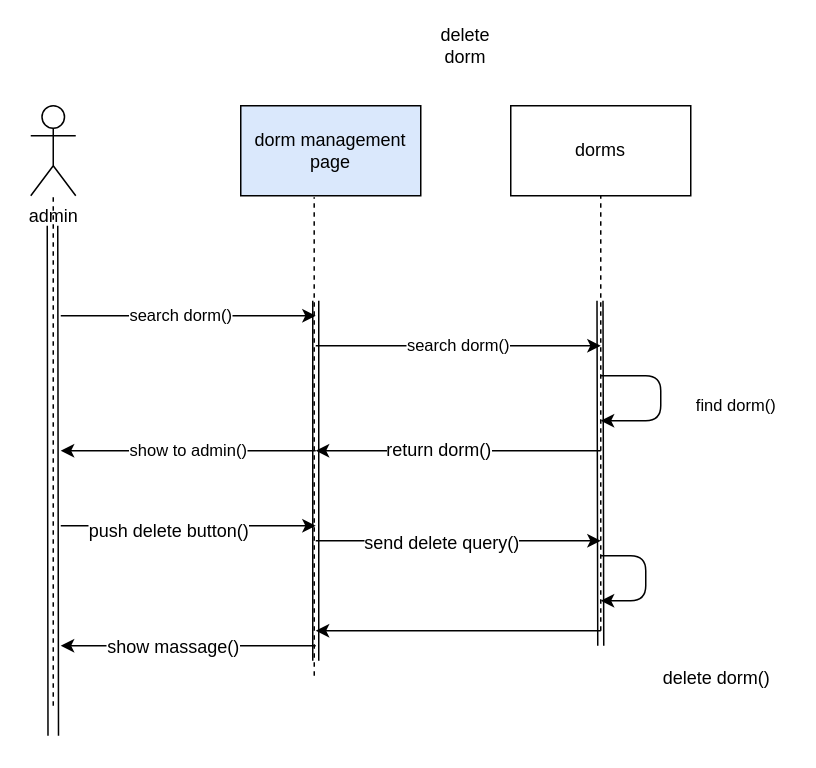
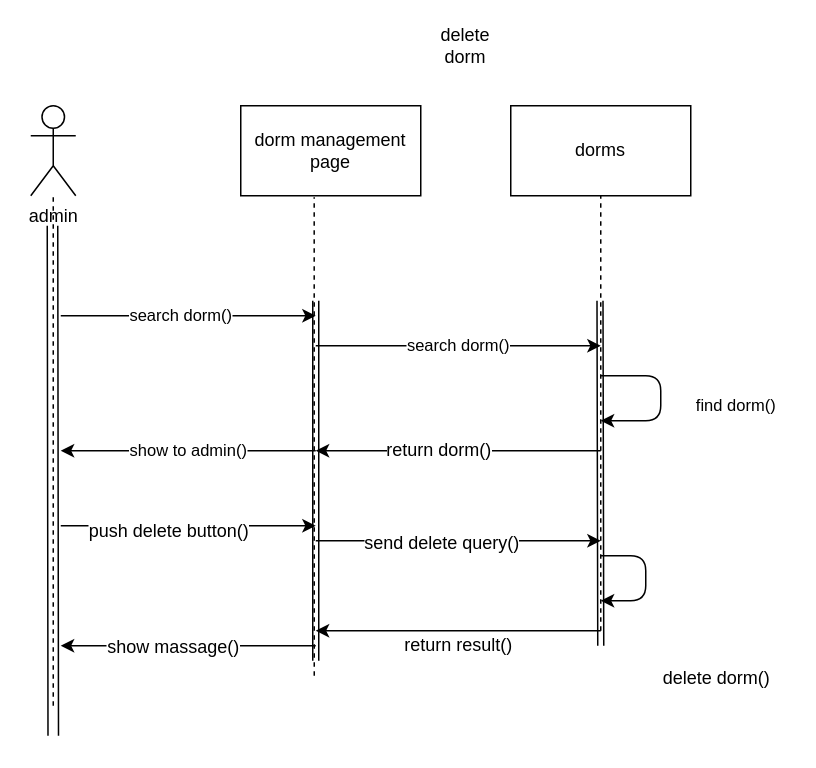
node "dorm management page": fillcolor #dae8fc -> #ffffff
node "return result()": added
